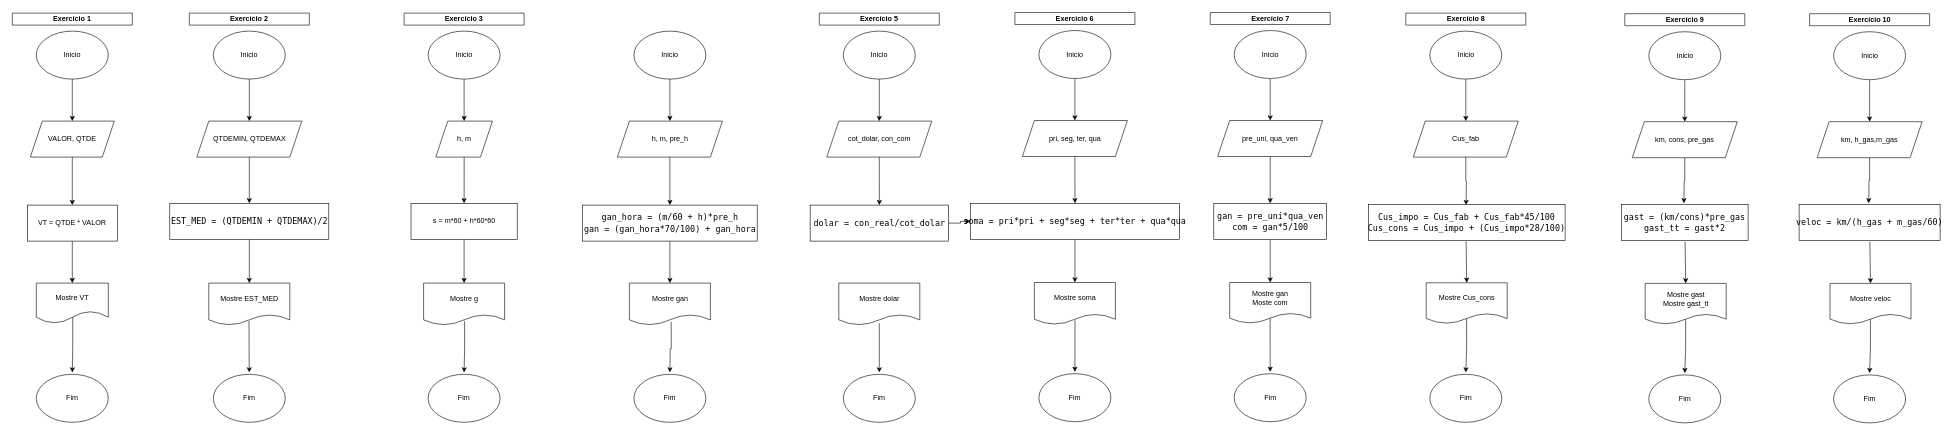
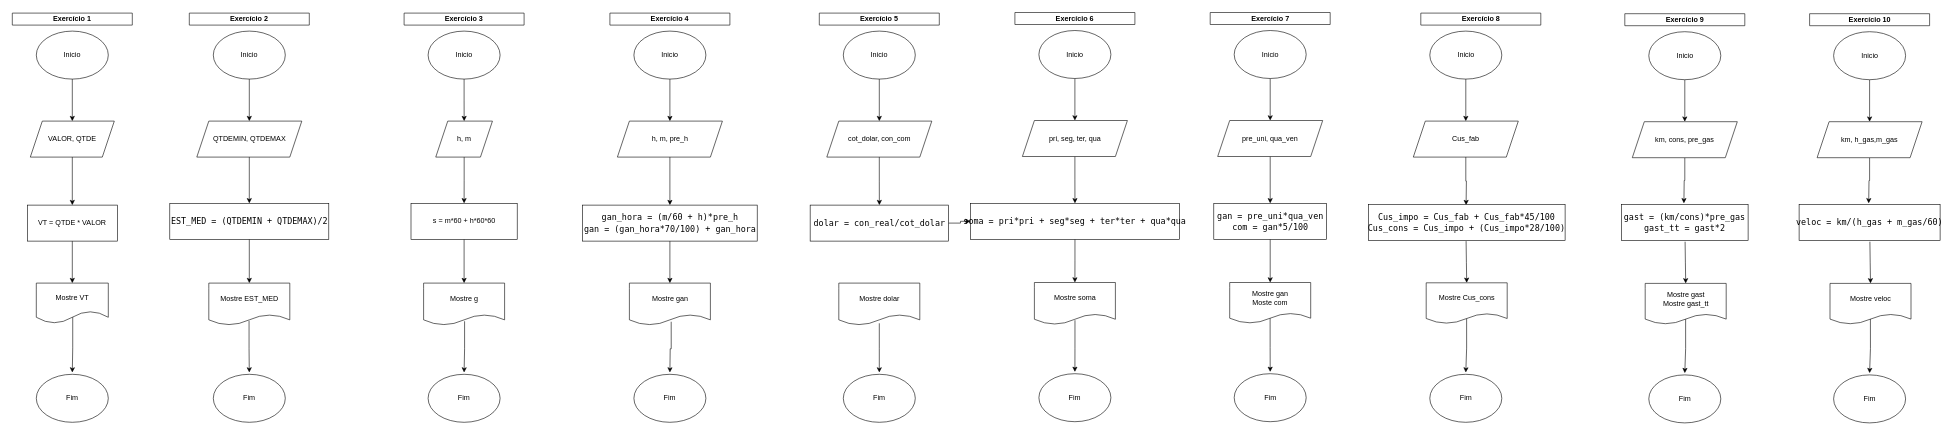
node "Exercício 4": added
node "Exercício 8": moved (1466, 19) -> (1481, 19)
